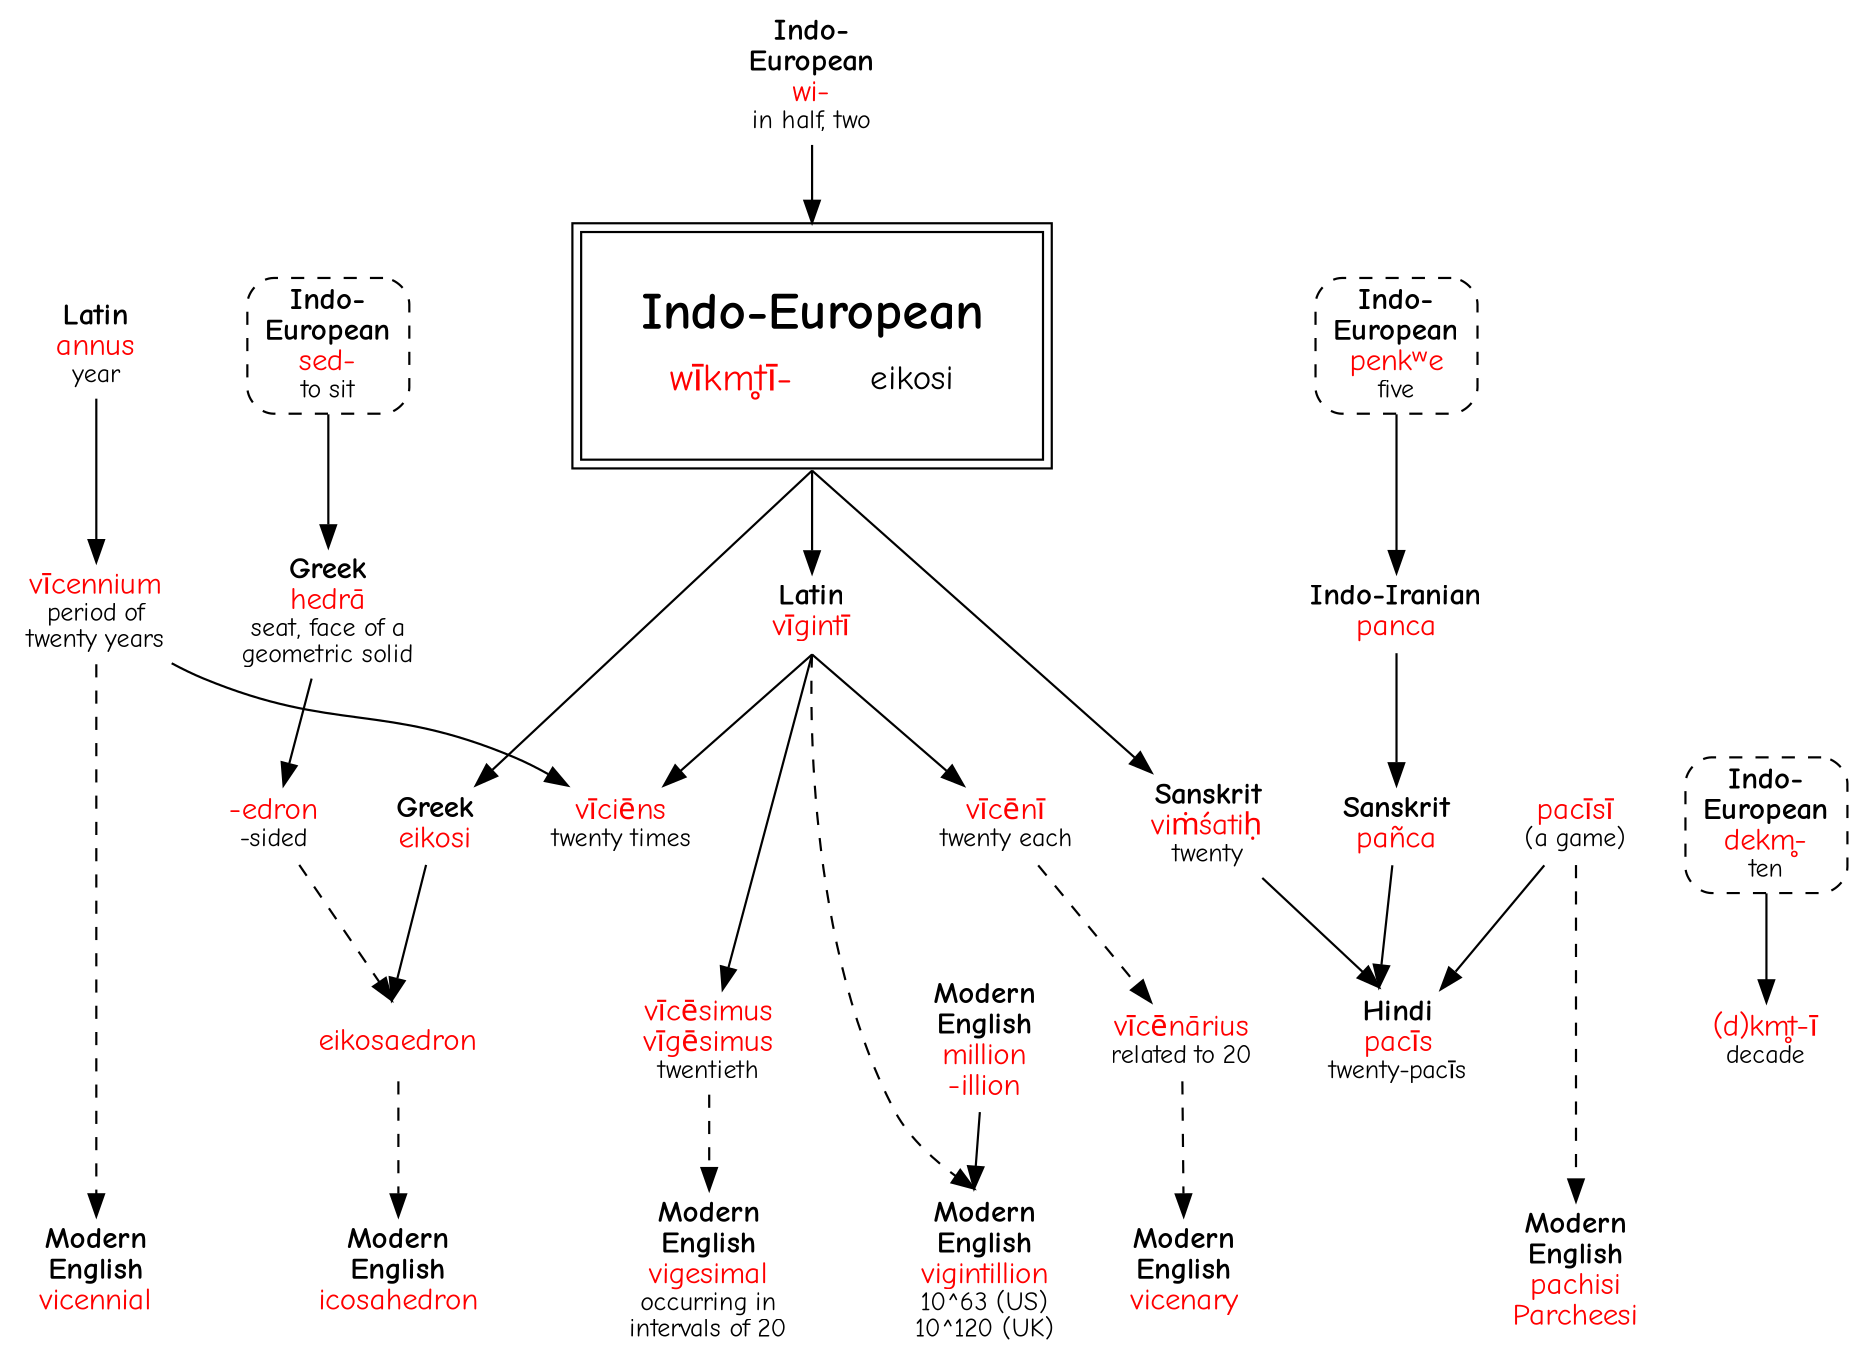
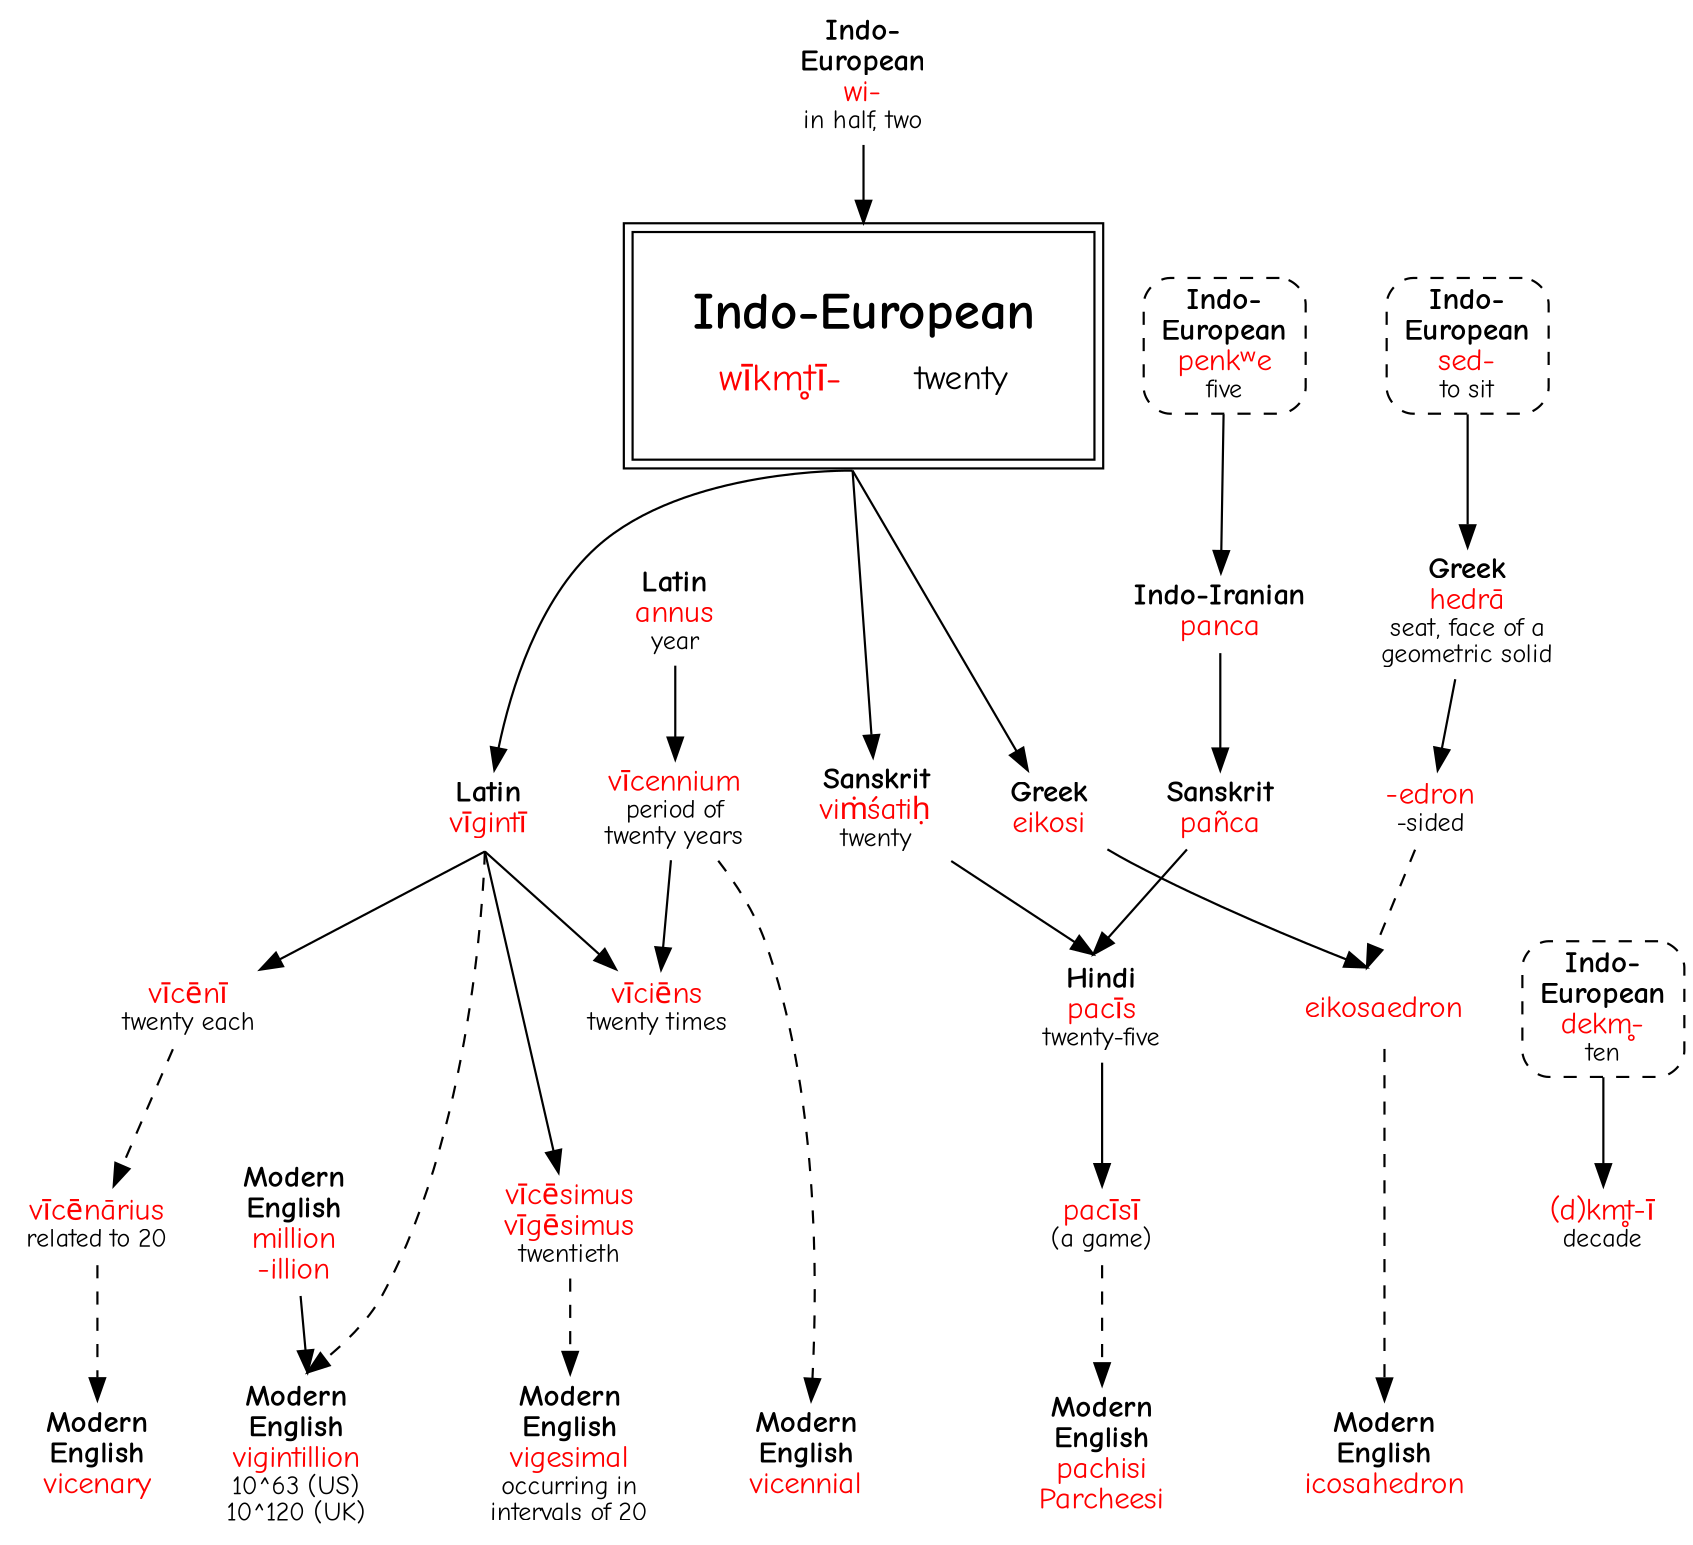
node "Indo-European": text "eikosi" -> "twenty"
edge "pacīsī" -> "Hindi": reversed
node "Hindi": text "twenty-pacīs" -> "twenty-five"
